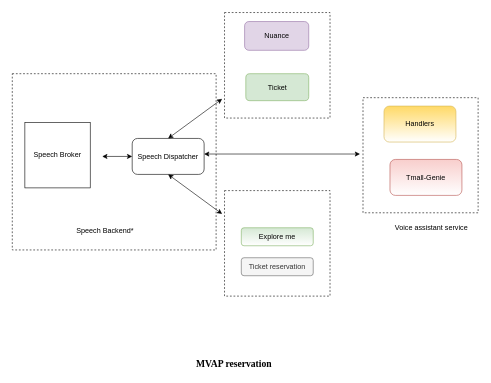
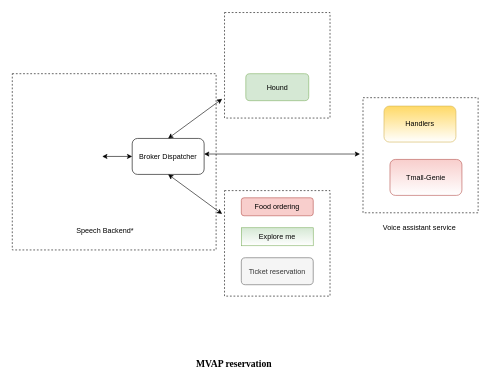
node "Nuance": removed
node "Ticket": label "Ticket" -> "Hound"
node "Speech Broker": removed
node "Speech Dispatcher": label "Speech Dispatcher" -> "Broker Dispatcher"
node "Food ordering": added
node "Voice assistant service": moved (433, 228) -> (421, 228)
node "Explore me": shape rounded rectangle -> rectangle
node "Ticket reservation": size 72x18 -> 72x27
